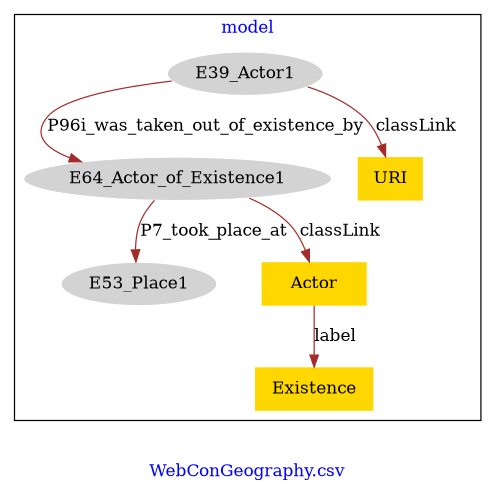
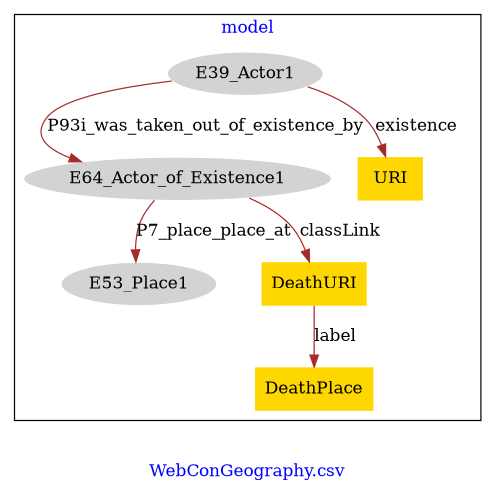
edge "E39_Actor1" -> "E64_Actor_of_Existence1": label "P96i_was_taken_out_of_existence_by" -> "P93i_was_taken_out_of_existence_by"
edge "E39_Actor1" -> "URI": label "classLink" -> "existence"
edge "E64_Actor_of_Existence1" -> "E53_Place1": label "P7_took_place_at" -> "P7_place_place_at"
node "Actor": label "Actor" -> "DeathURI"
node "Existence": label "Existence" -> "DeathPlace"
